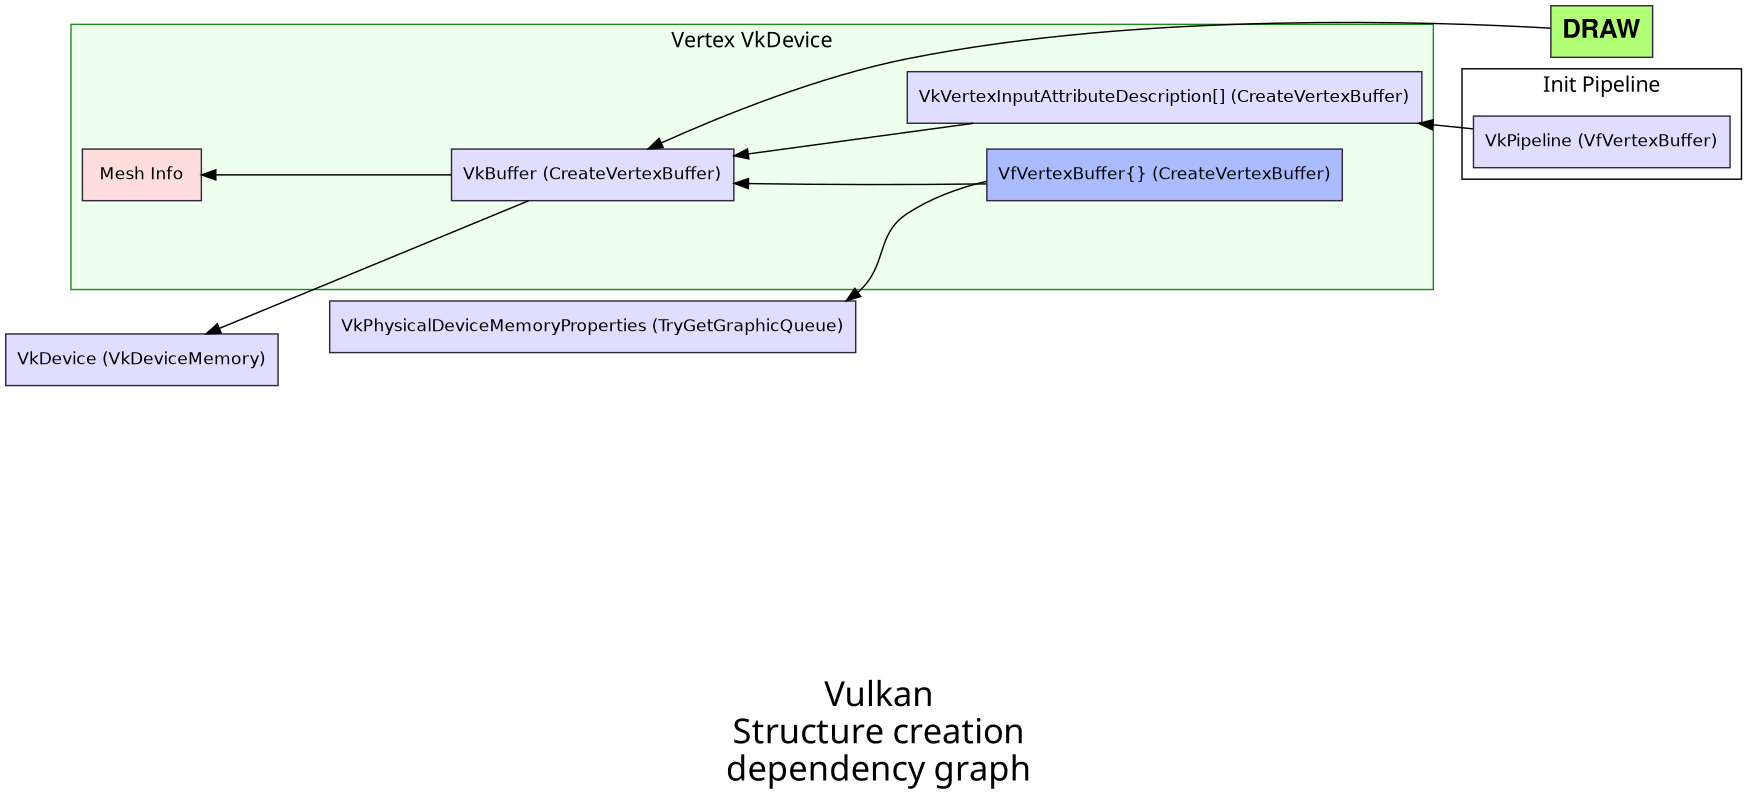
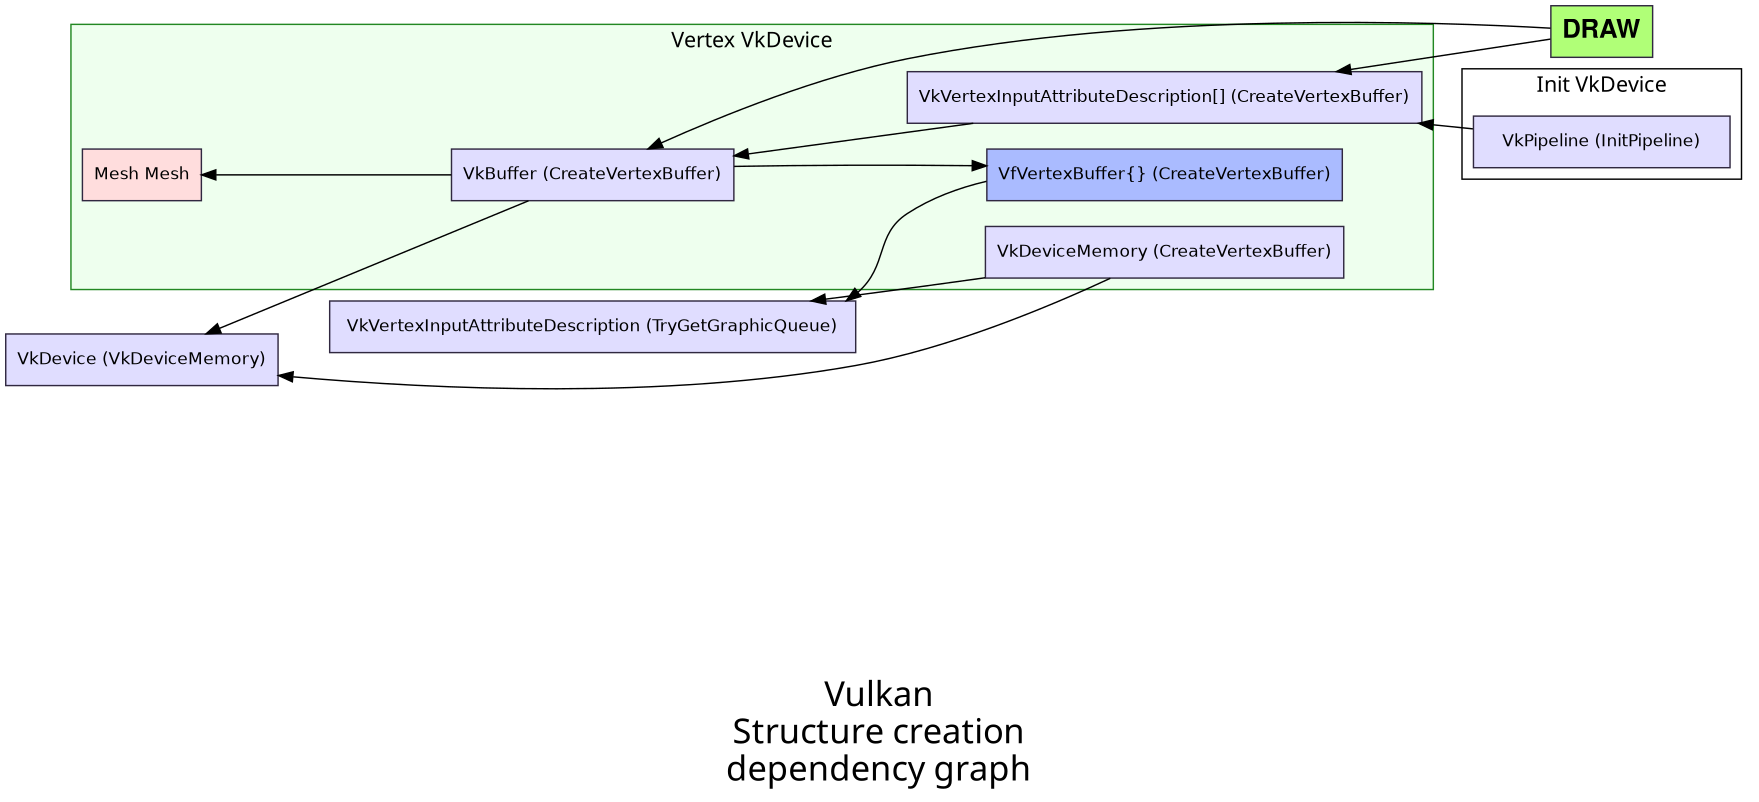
edge "DRAW" -> "VkVertexInputAttributeDescription[] (CreateVertexBuffer)": added
cluster "Init Pipeline": label "Init Pipeline" -> "Init VkDevice"
node "VkPipeline (VfVertexBuffer)": label "VkPipeline (VfVertexBuffer)" -> "VkPipeline (InitPipeline)"
node "Mesh Info": label "Mesh Info" -> "Mesh Mesh"
edge "VfVertexBuffer{} (CreateVertexBuffer)" -> "VkBuffer (CreateVertexBuffer)": reversed
node "VkDeviceMemory (CreateVertexBuffer)": added
node "VkPhysicalDeviceMemoryProperties (TryGetGraphicQueue)": label "VkPhysicalDeviceMemoryProperties (TryGetGraphicQueue)" -> "VkVertexInputAttributeDescription (TryGetGraphicQueue)"
